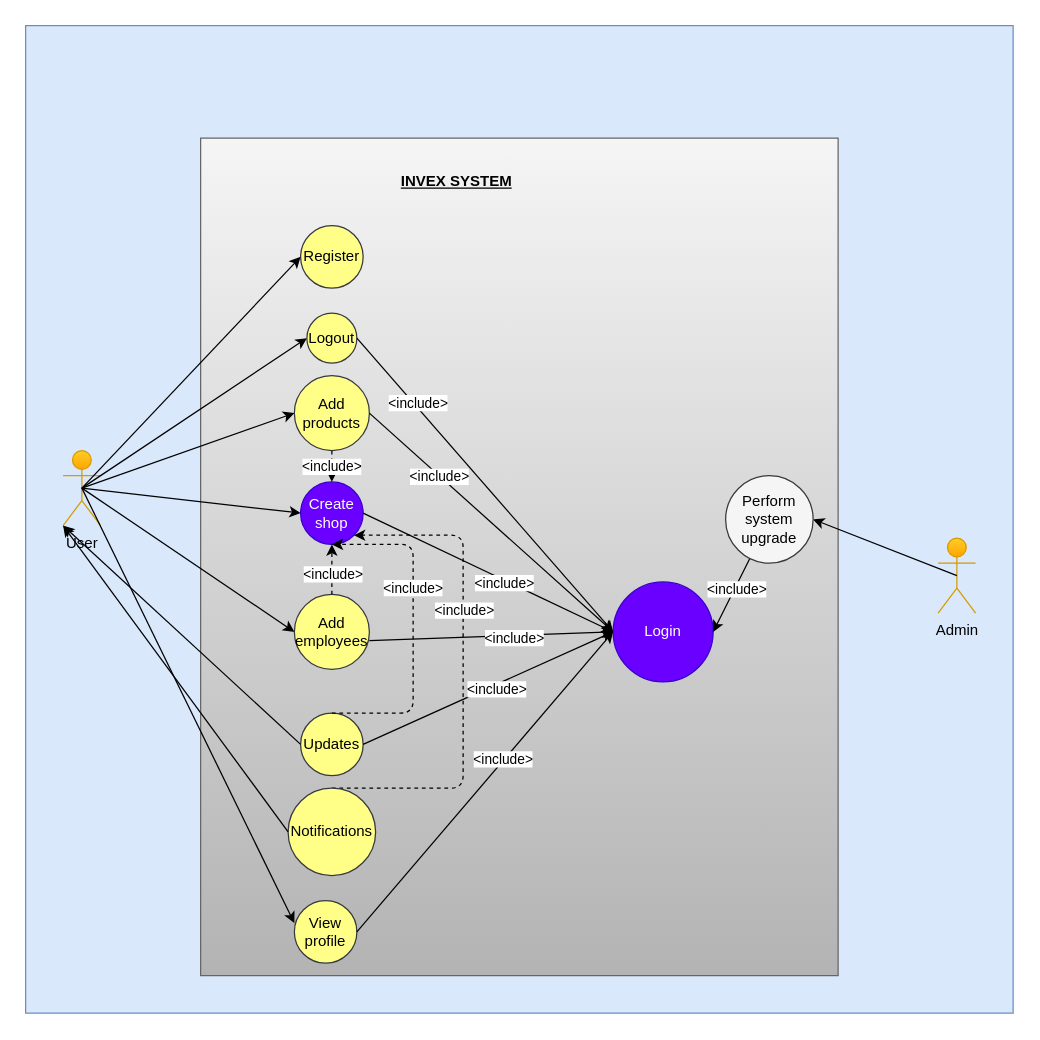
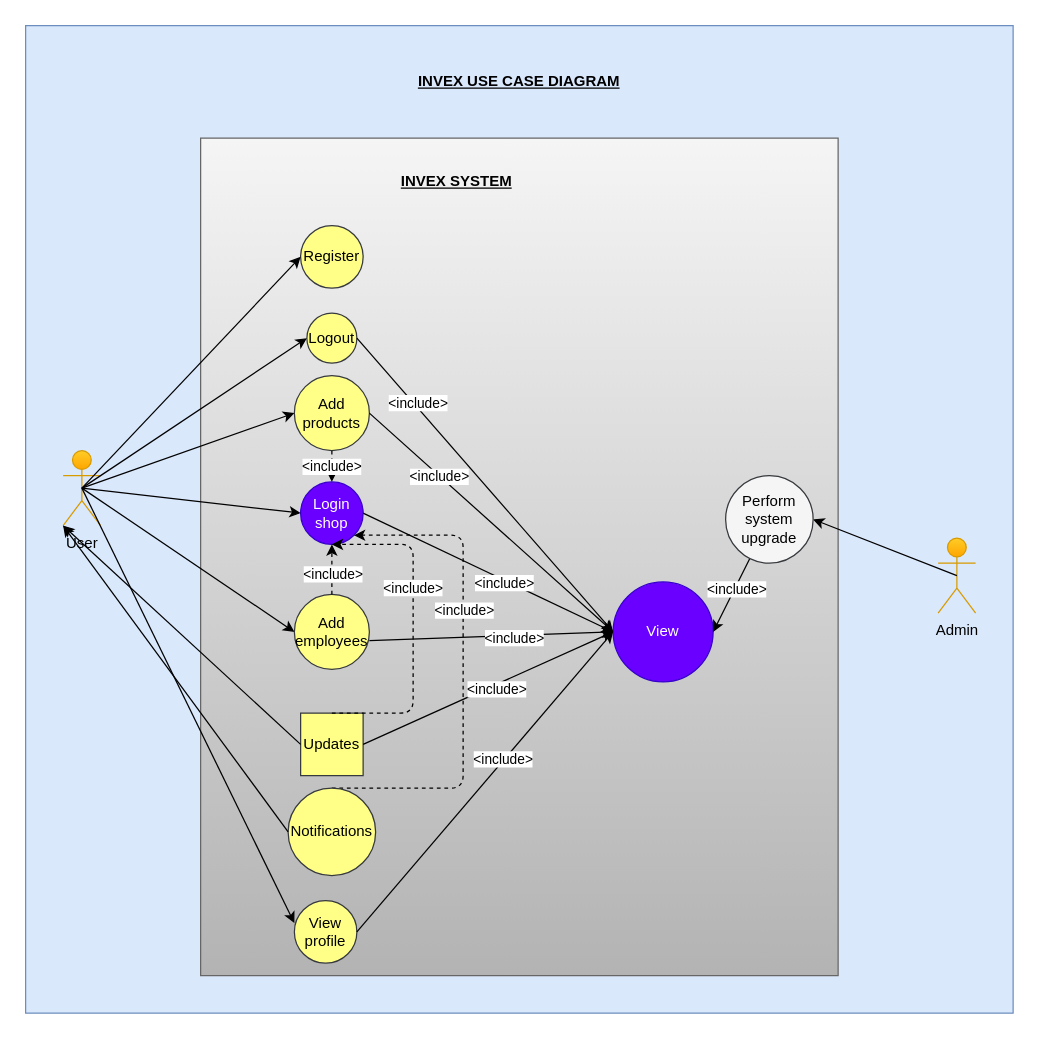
node "INVEX USE CASE DIAGRAM": added
node "Create shop": label "Create shop" -> "Login shop"
node "Login": label "Login" -> "View"
node "Updates": shape ellipse -> rectangle
